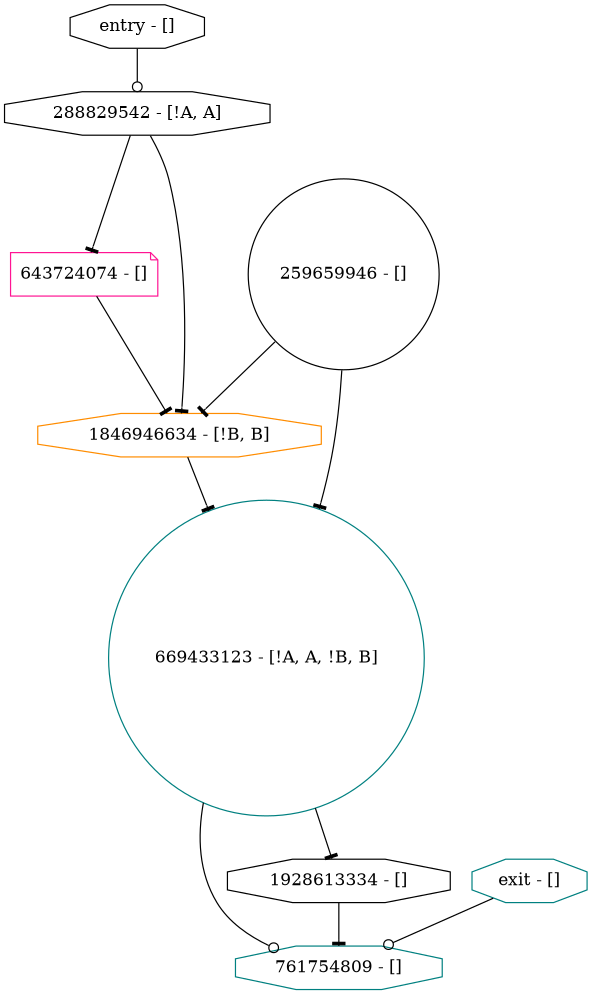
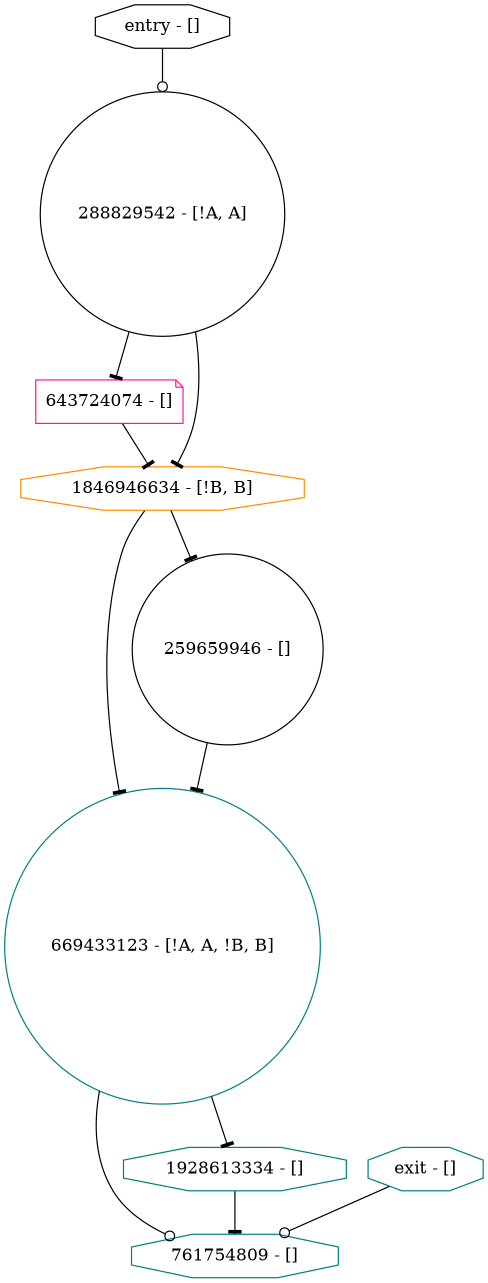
node "288829542 - [!A, A]": shape octagon -> circle
edge "259659946 - []" -> "1846946634 - [!B, B]": reversed
node "1928613334 - []": color black -> teal
